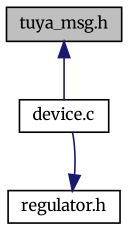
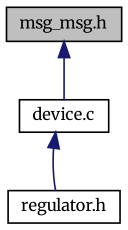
node "tuya_msg.h": label "tuya_msg.h" -> "msg_msg.h"
edge "device.c" -> "regulator.h": reversed
